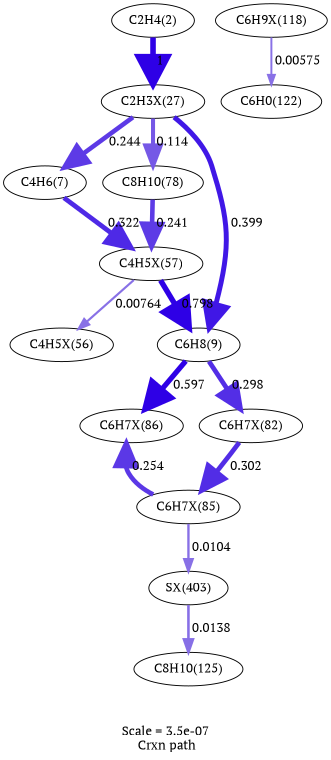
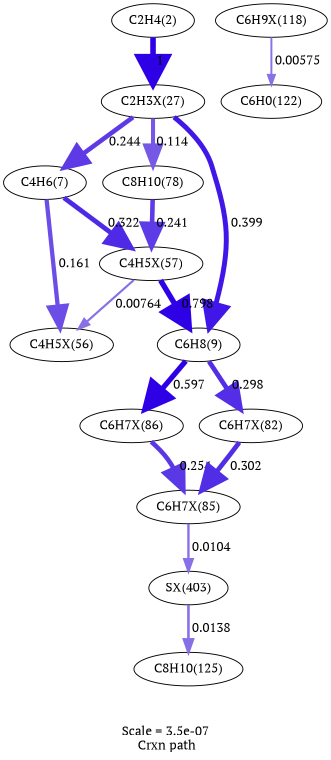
edge "C4H6(7)" -> "C4H5X(56)": added, label "0.161"
edge "C6H7X(85)" -> "C6H7X(86)": reversed
